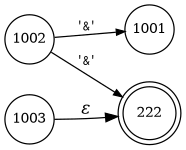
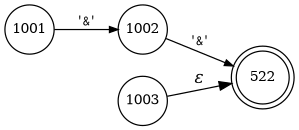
edge "1002" -> "1001": reversed
node "222": label "222" -> "522"
